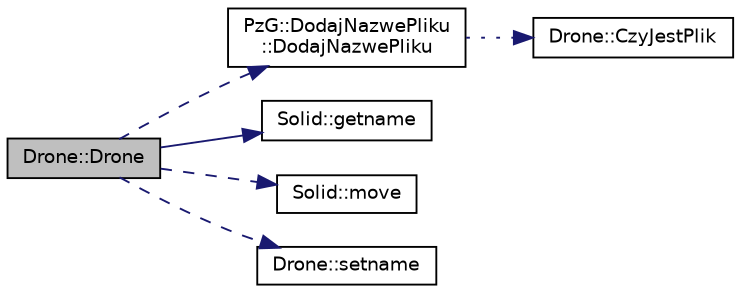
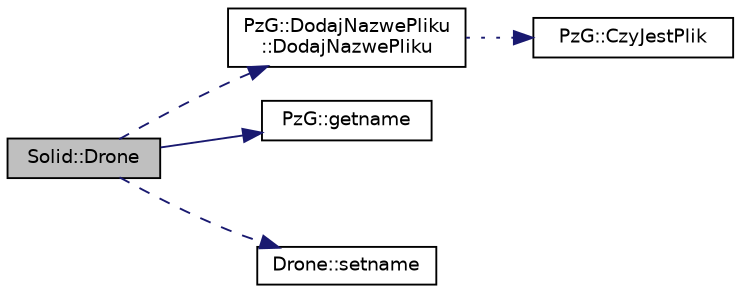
node "Drone::CzyJestPlik": label "Drone::CzyJestPlik" -> "PzG::CzyJestPlik"
node "Solid::getname": label "Solid::getname" -> "PzG::getname"
node "Drone::Drone": label "Drone::Drone" -> "Solid::Drone"
node "Solid::move": removed
